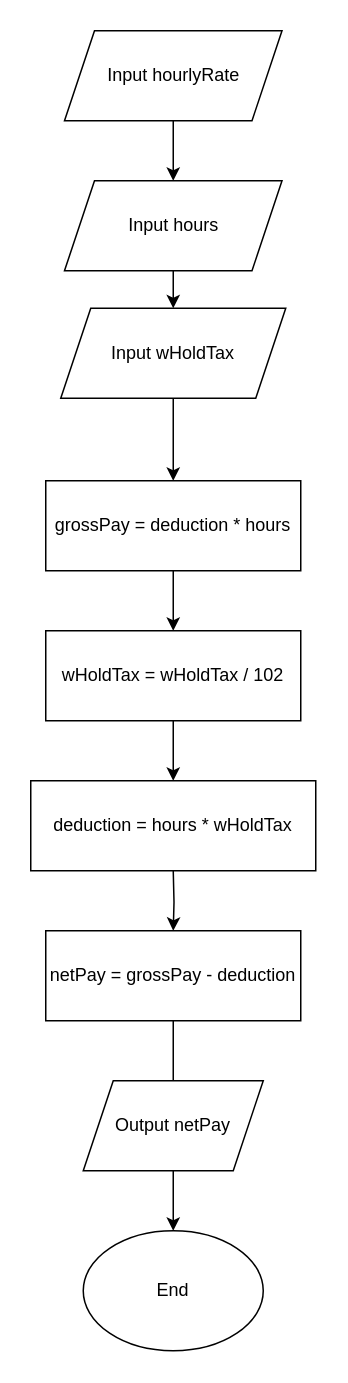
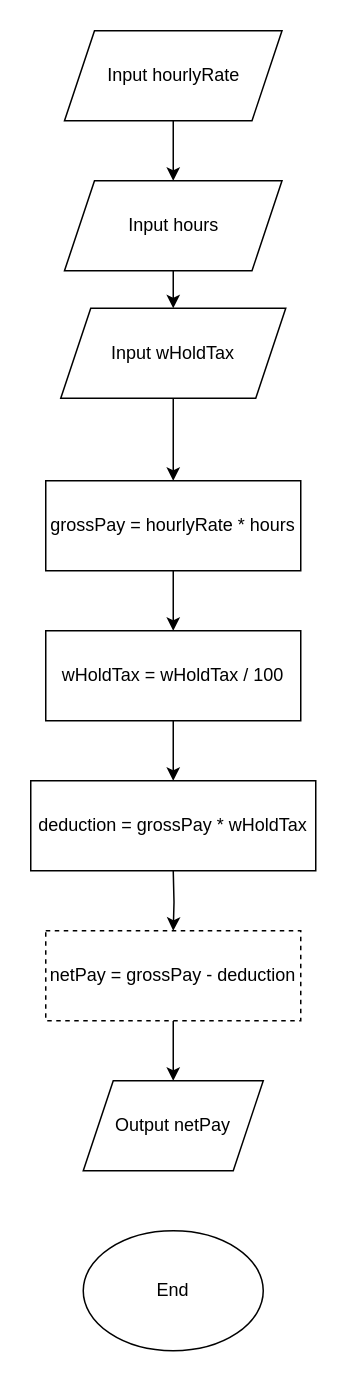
node "grossPay = deduction * hours": label "grossPay = deduction * hours" -> "grossPay = hourlyRate * hours"
node "wHoldTax = wHoldTax / 102": label "wHoldTax = wHoldTax / 102" -> "wHoldTax = wHoldTax / 100"
node "deduction = hours * wHoldTax": label "deduction = hours * wHoldTax" -> "deduction = grossPay * wHoldTax"
node "netPay = grossPay - deduction": style solid -> dashed
edge "netPay = grossPay - deduction" -- "Output netPay": arrowhead none -> classic
edge "Output netPay" -> "End": removed
